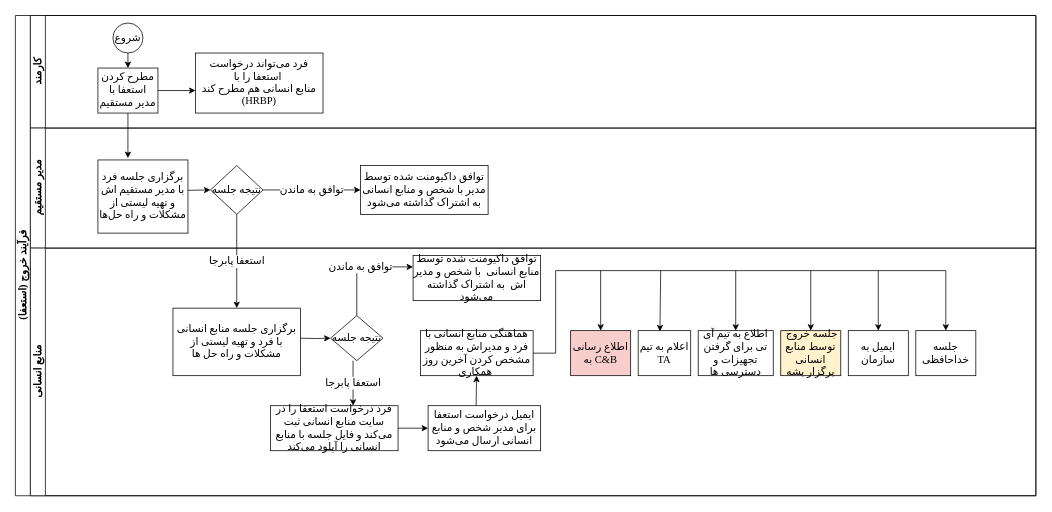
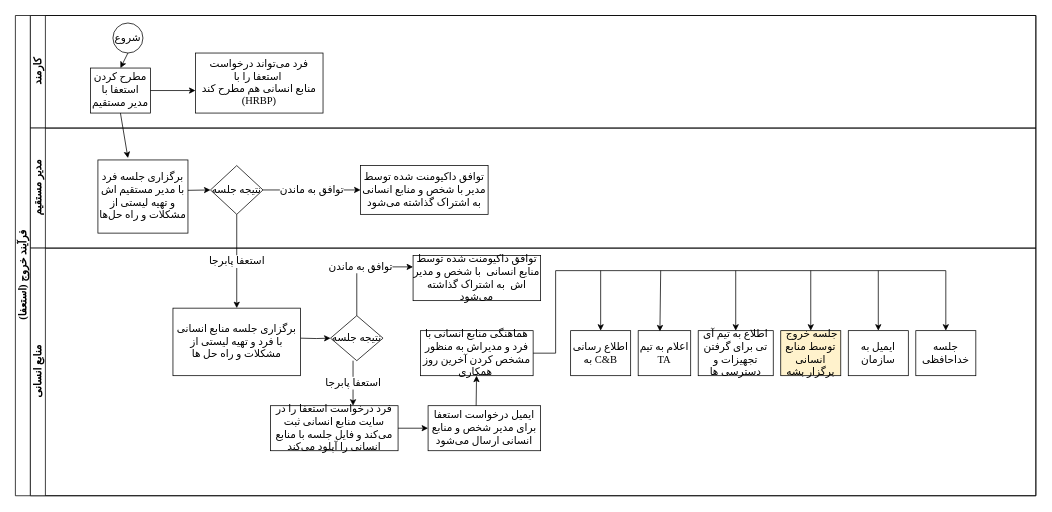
node "مطرح کردن استعفا با مدیر مستقیم": moved (128, 90) -> (120, 90)
node "اطلاع رسانی به C&B": fillcolor #f8cecc -> #ffffff
